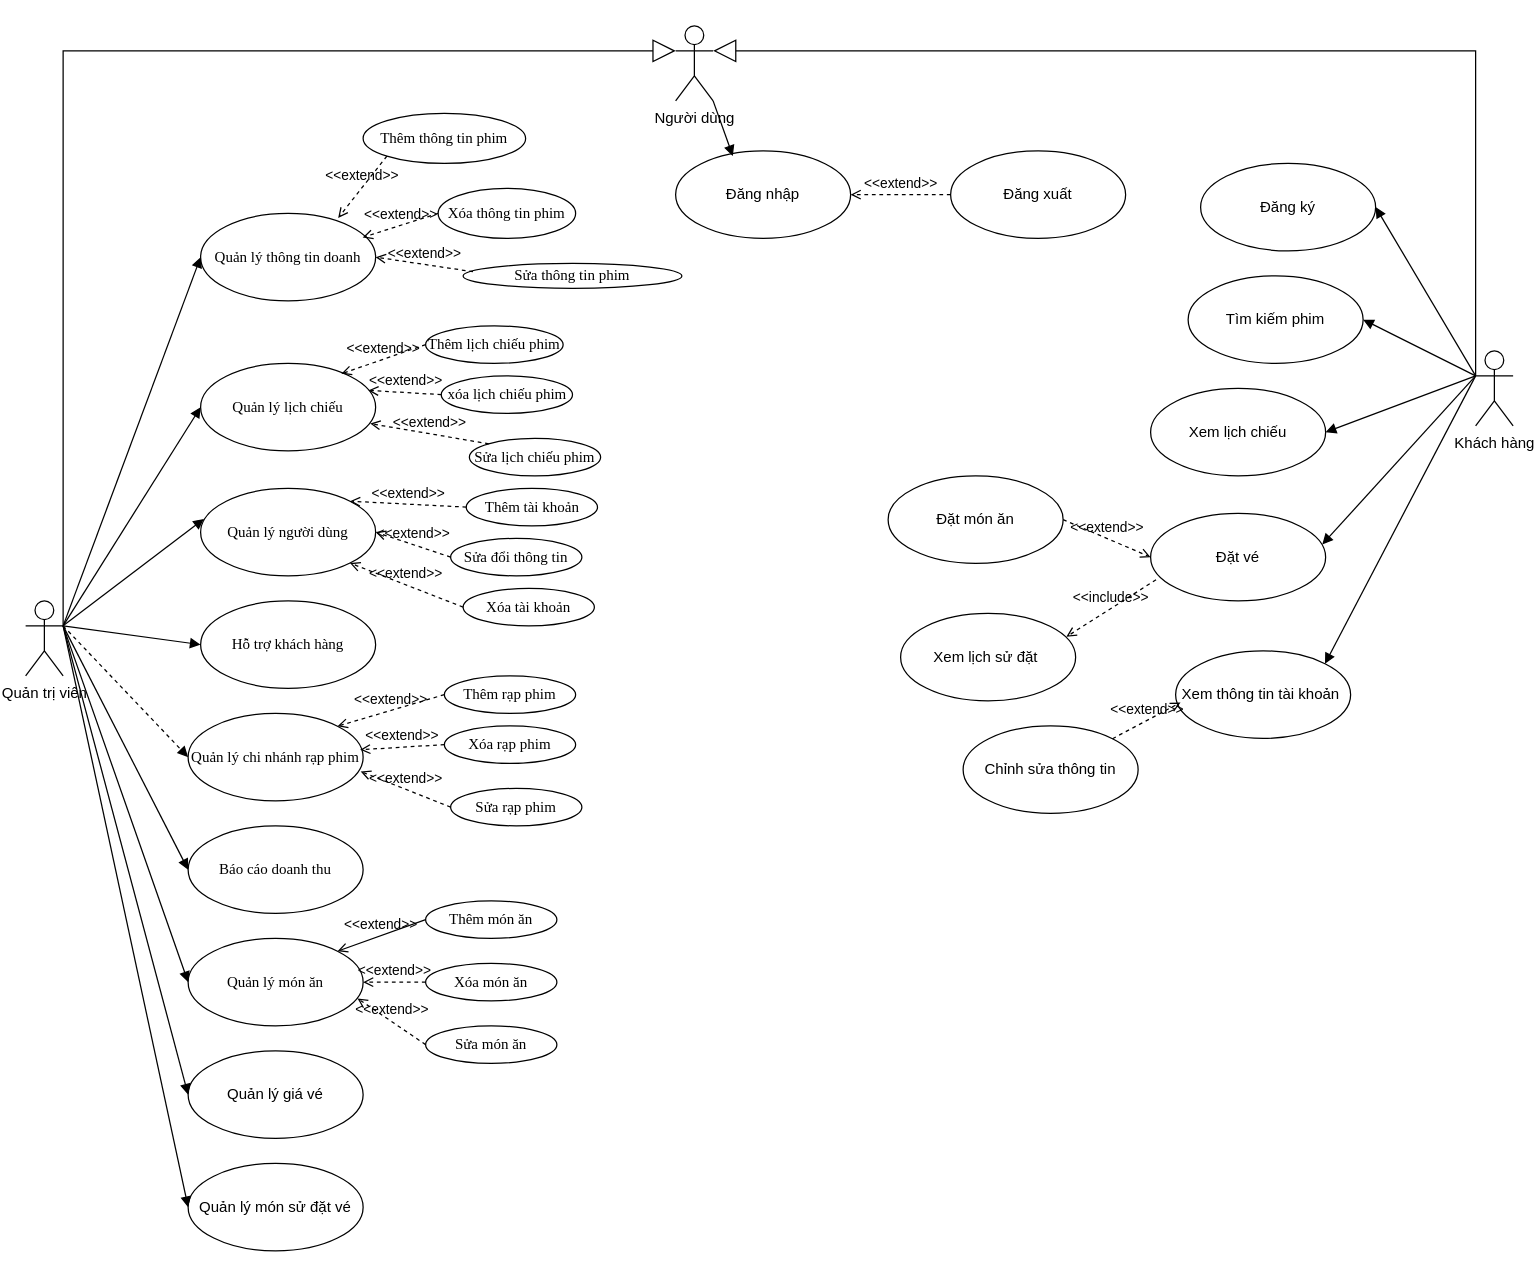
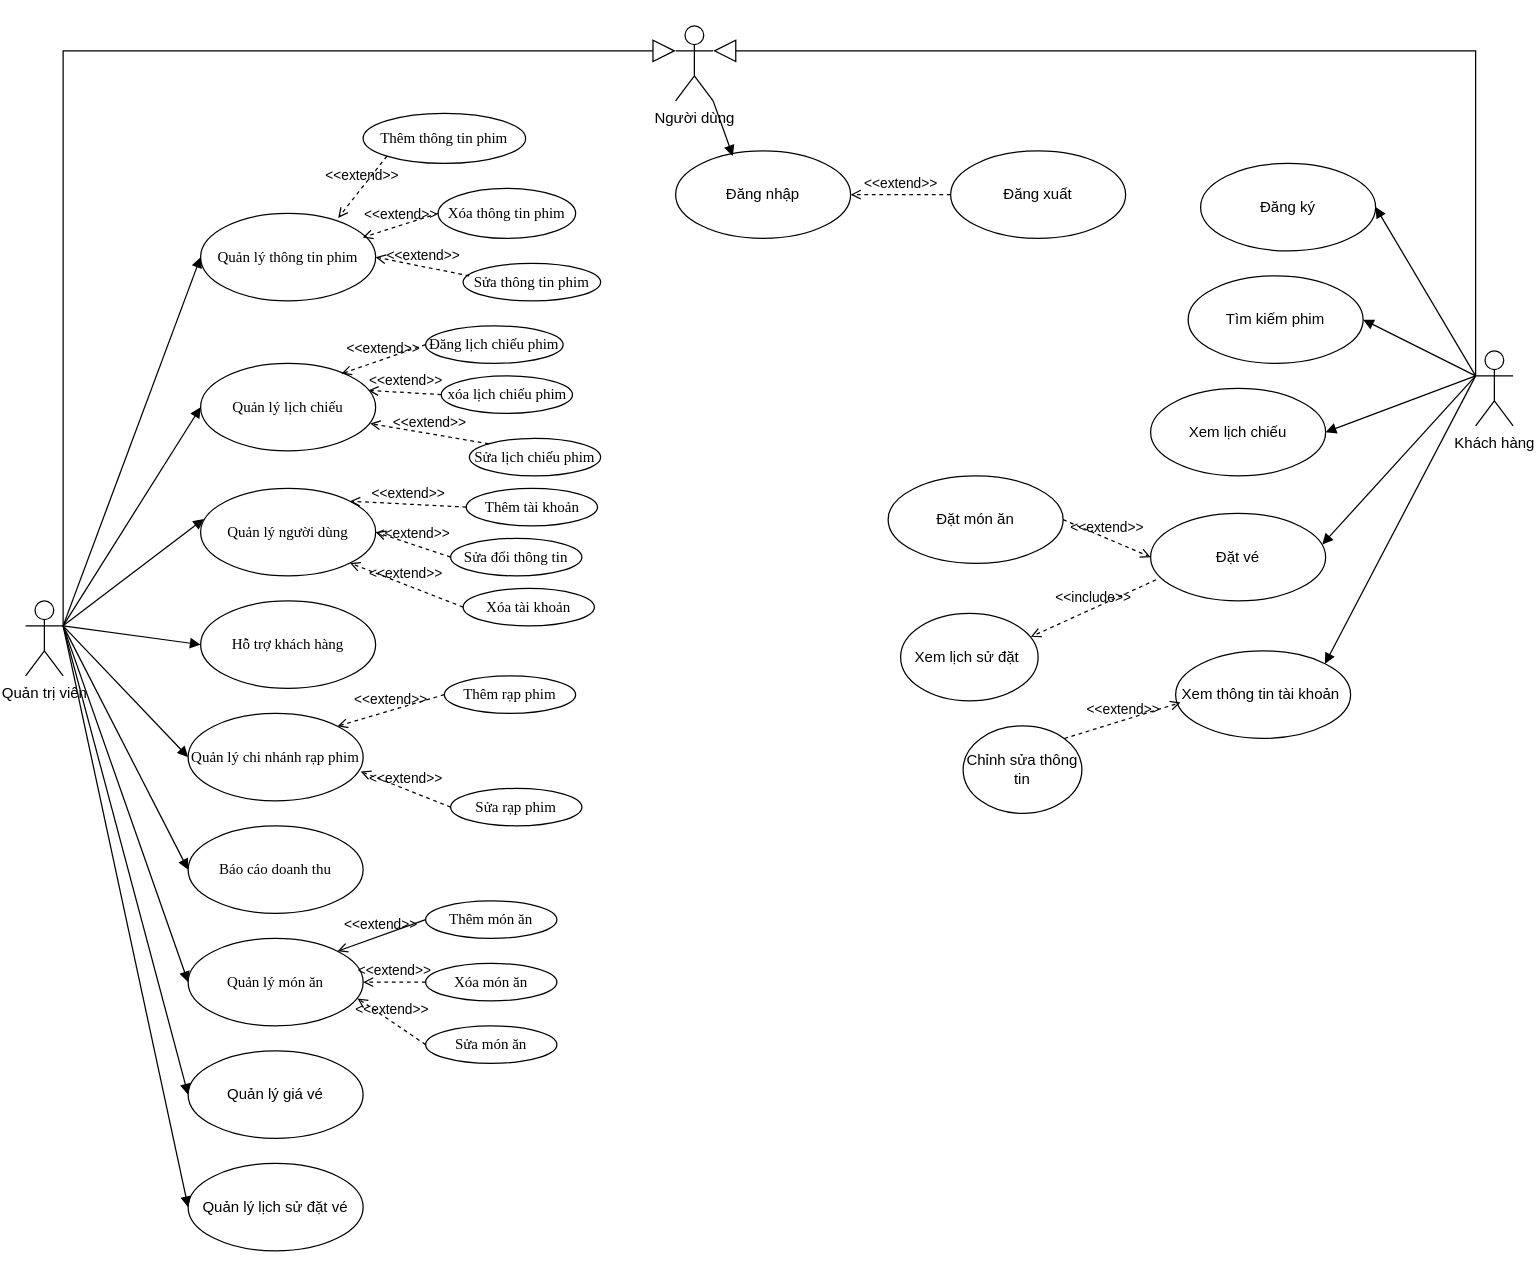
node "Quản lý thông tin doanh": label "Quản lý thông tin doanh" -> "Quản lý thông tin phim"
node "Sửa thông tin phim": size 219x25 -> 138x38
node "Thêm lịch chiếu phim": label "Thêm lịch chiếu phim" -> "Đăng lịch chiếu phim"
node "Xem lịch sử đặt": size 175x88 -> 138x88
edge "Quản trị viên" -> "Quản lý chi nhánh rạp phim": style dashed -> solid
node "Xóa rạp phim": removed
edge "Xóa rạp phim" -> "Quản lý chi nhánh rạp phim": removed, label "<<extend>>"
node "Chỉnh sửa thông tin": size 175x88 -> 119x88
node "Quản lý món sử đặt vé": label "Quản lý món sử đặt vé" -> "Quản lý lịch sử đặt vé"
